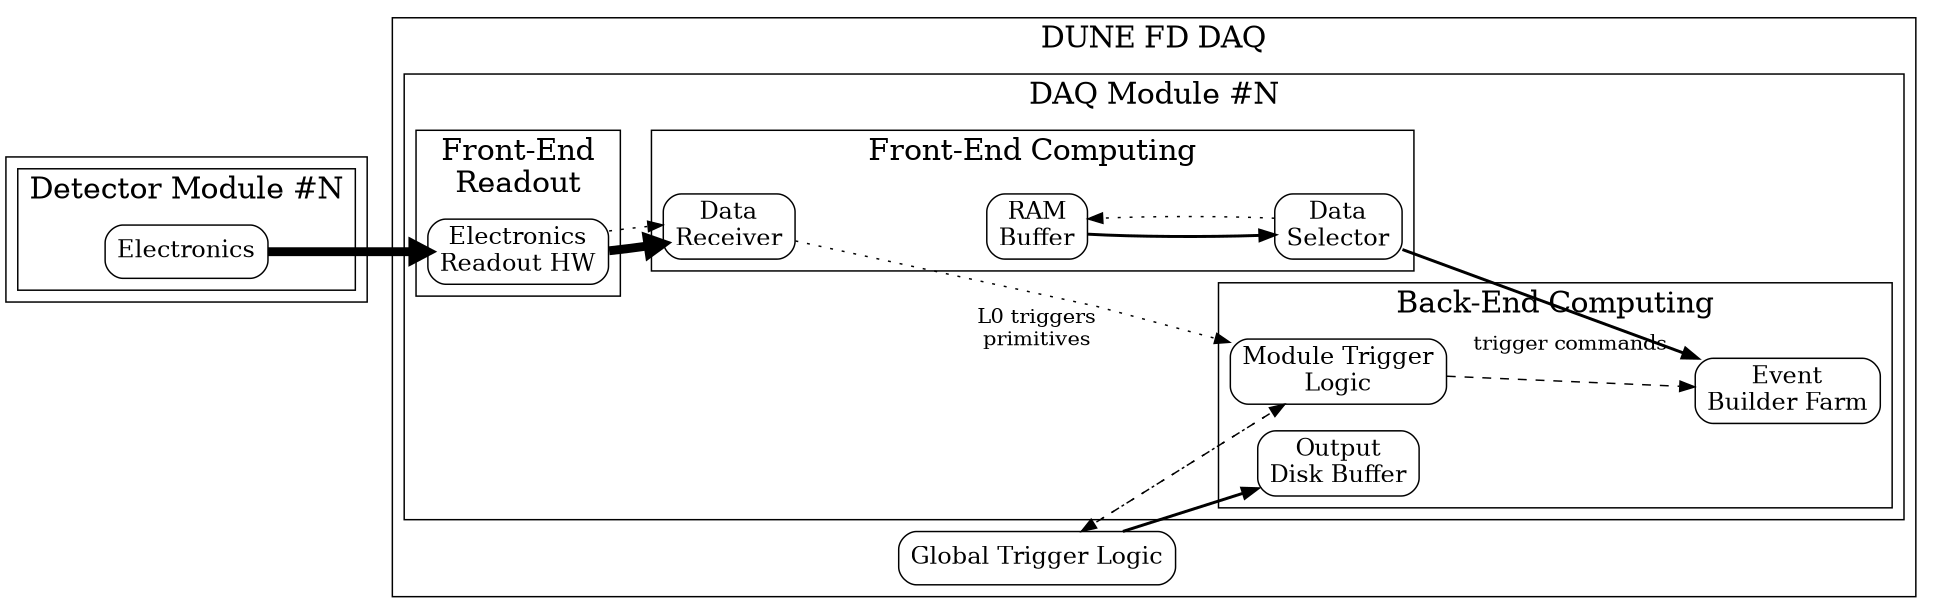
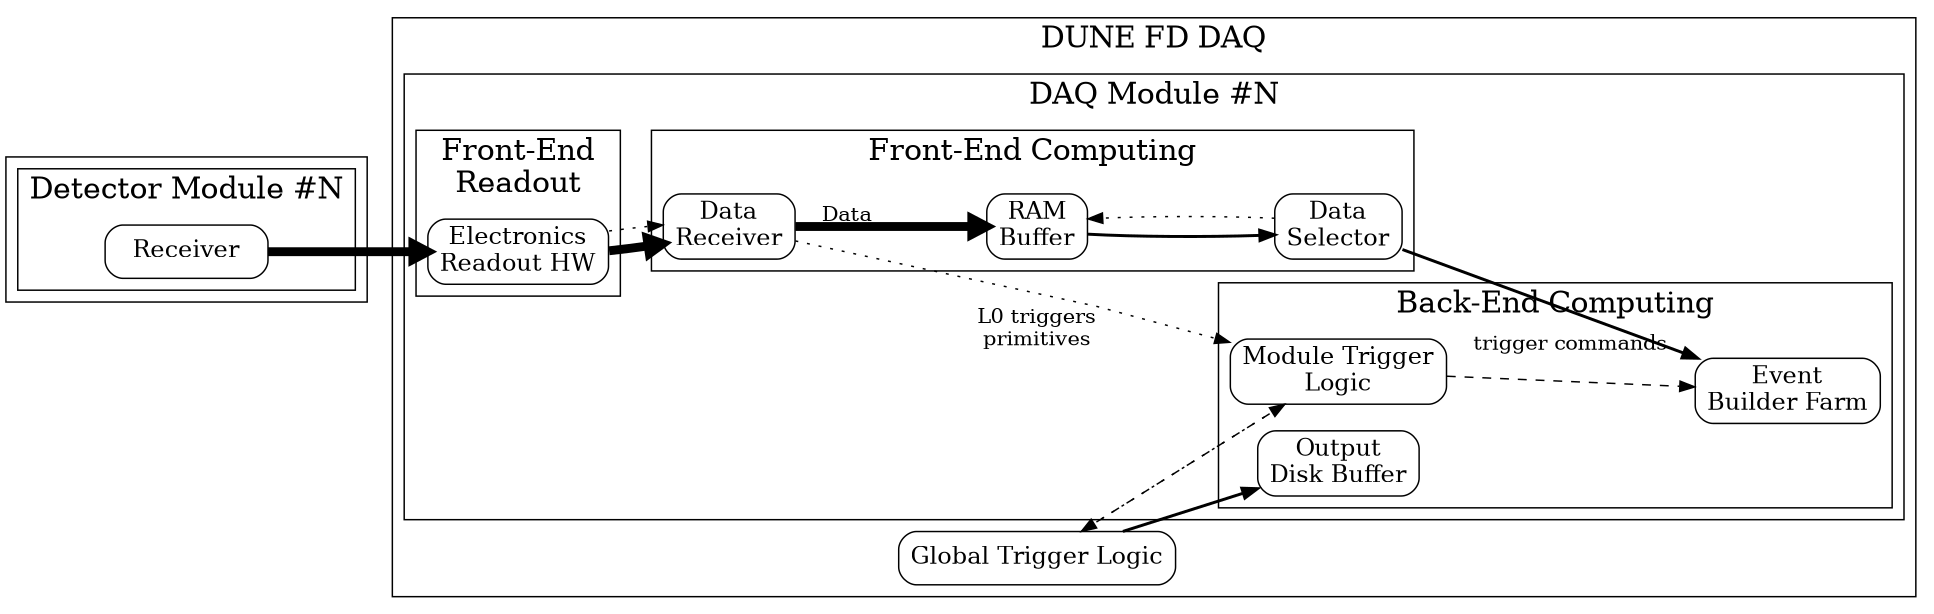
edge "Data Receiver" -> "RAM Buffer": added, label "Data"
node "Electronics": label "Electronics" -> "Receiver"
